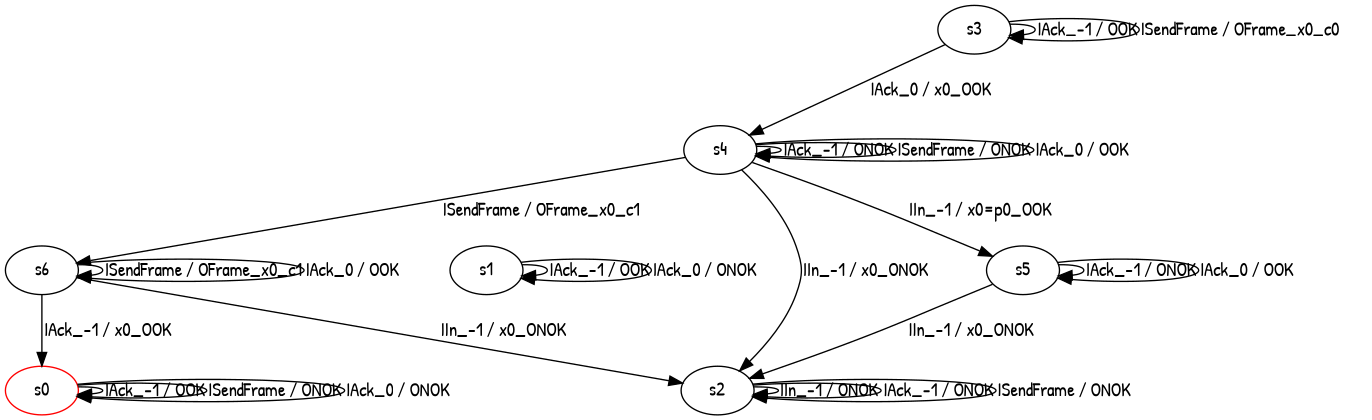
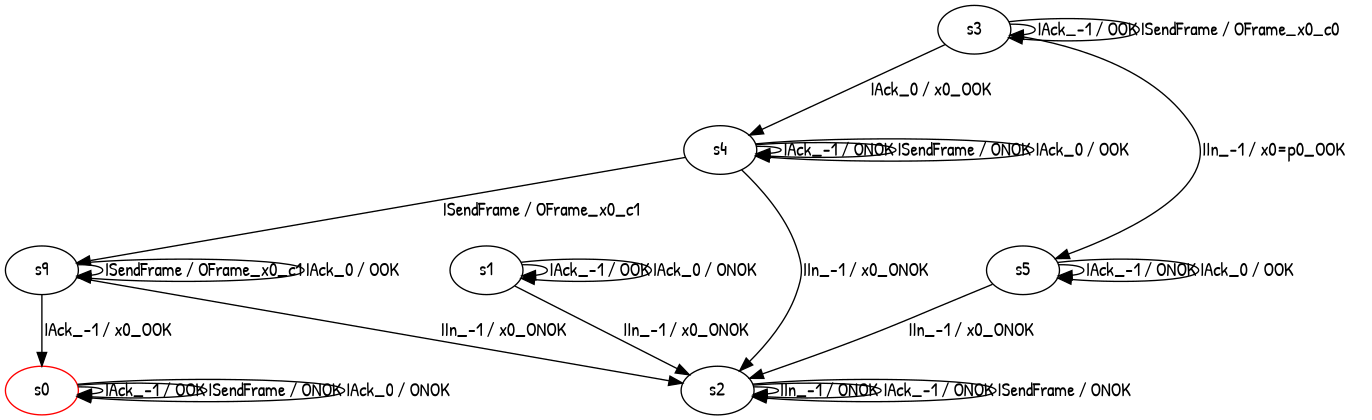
edge "s4" -> "s5": now "s3" -> "s5"
node "s6": label "s6" -> "s9"
edge "s1" -> "s2": added, label "IIn_-1 / x0_ONOK"
